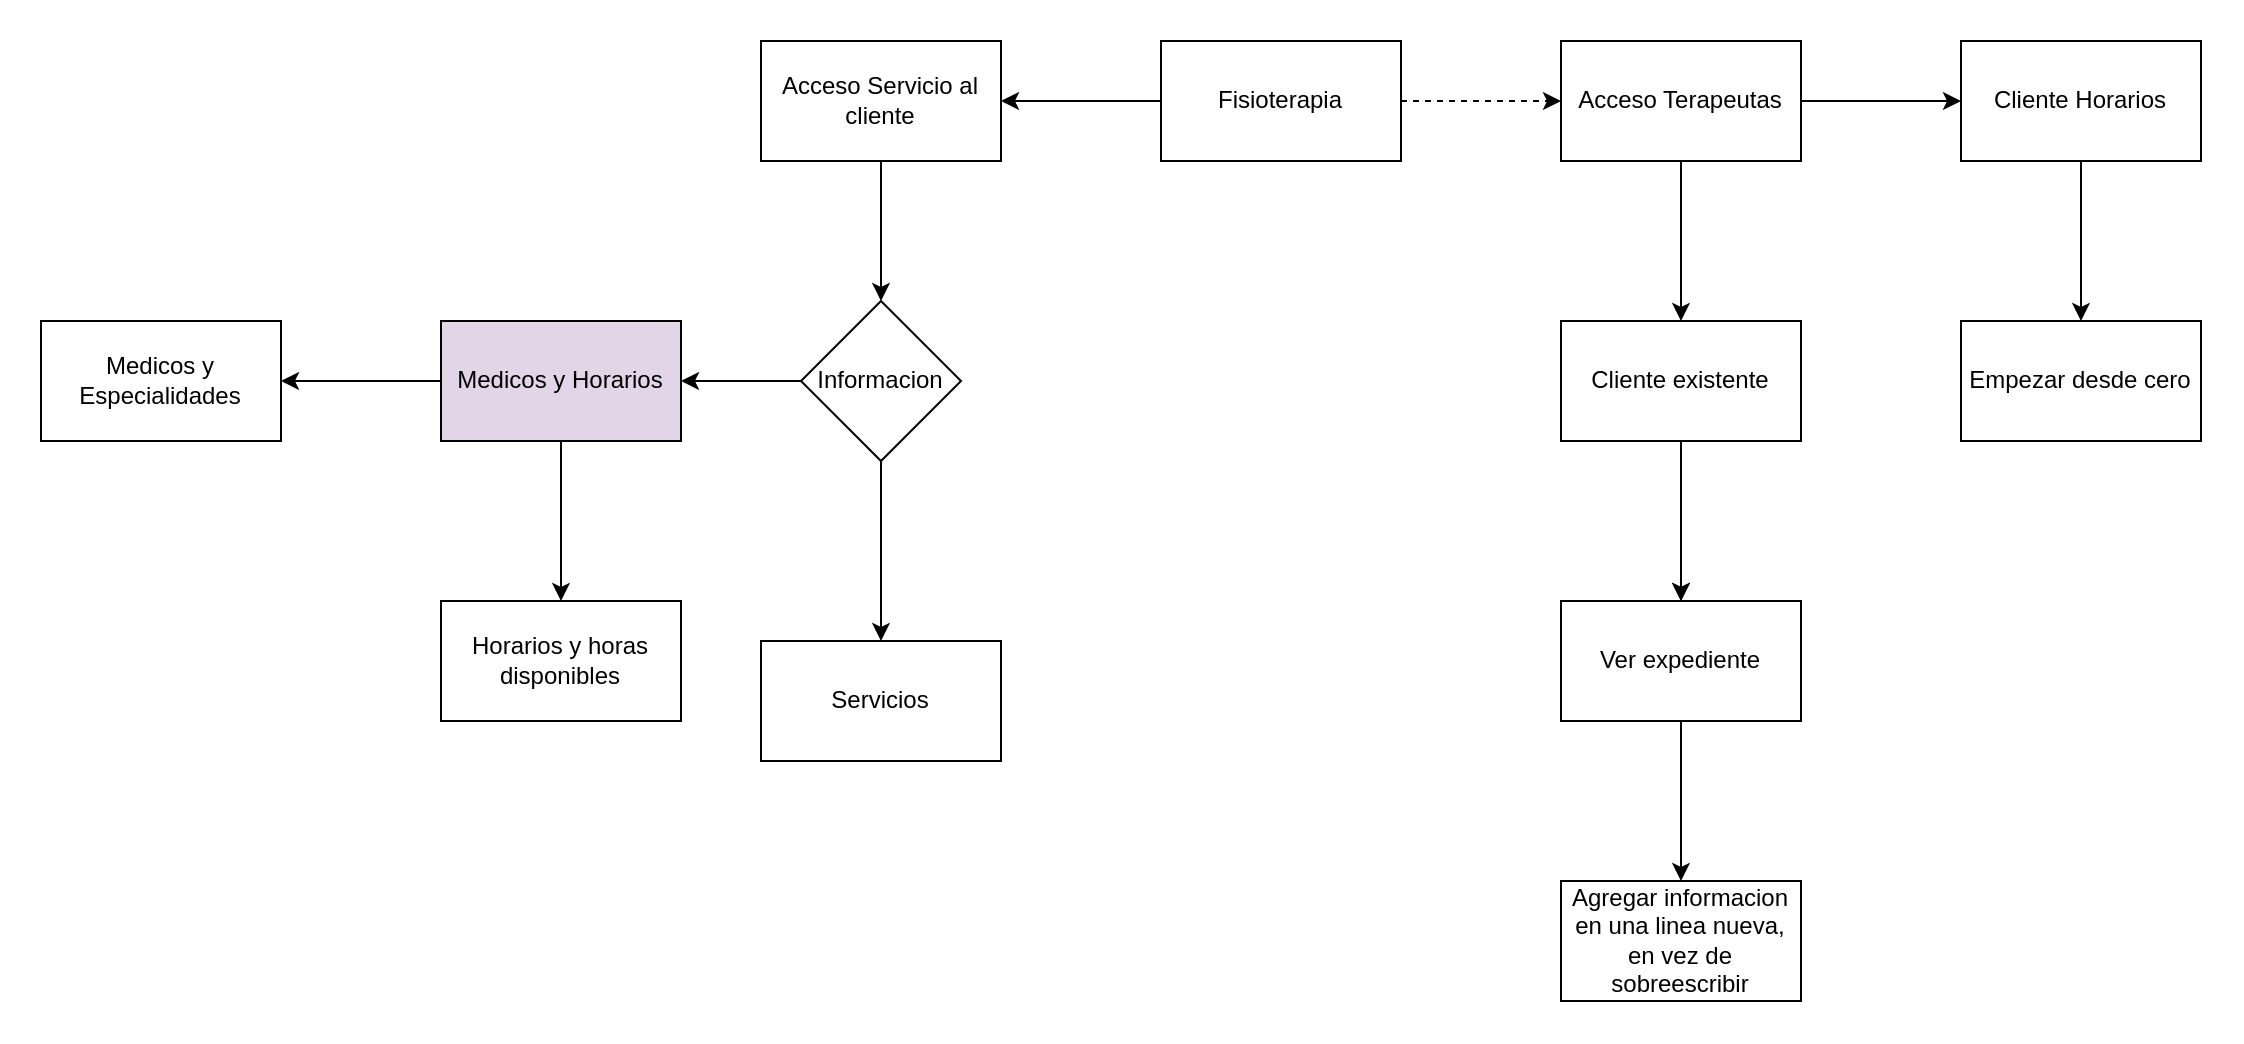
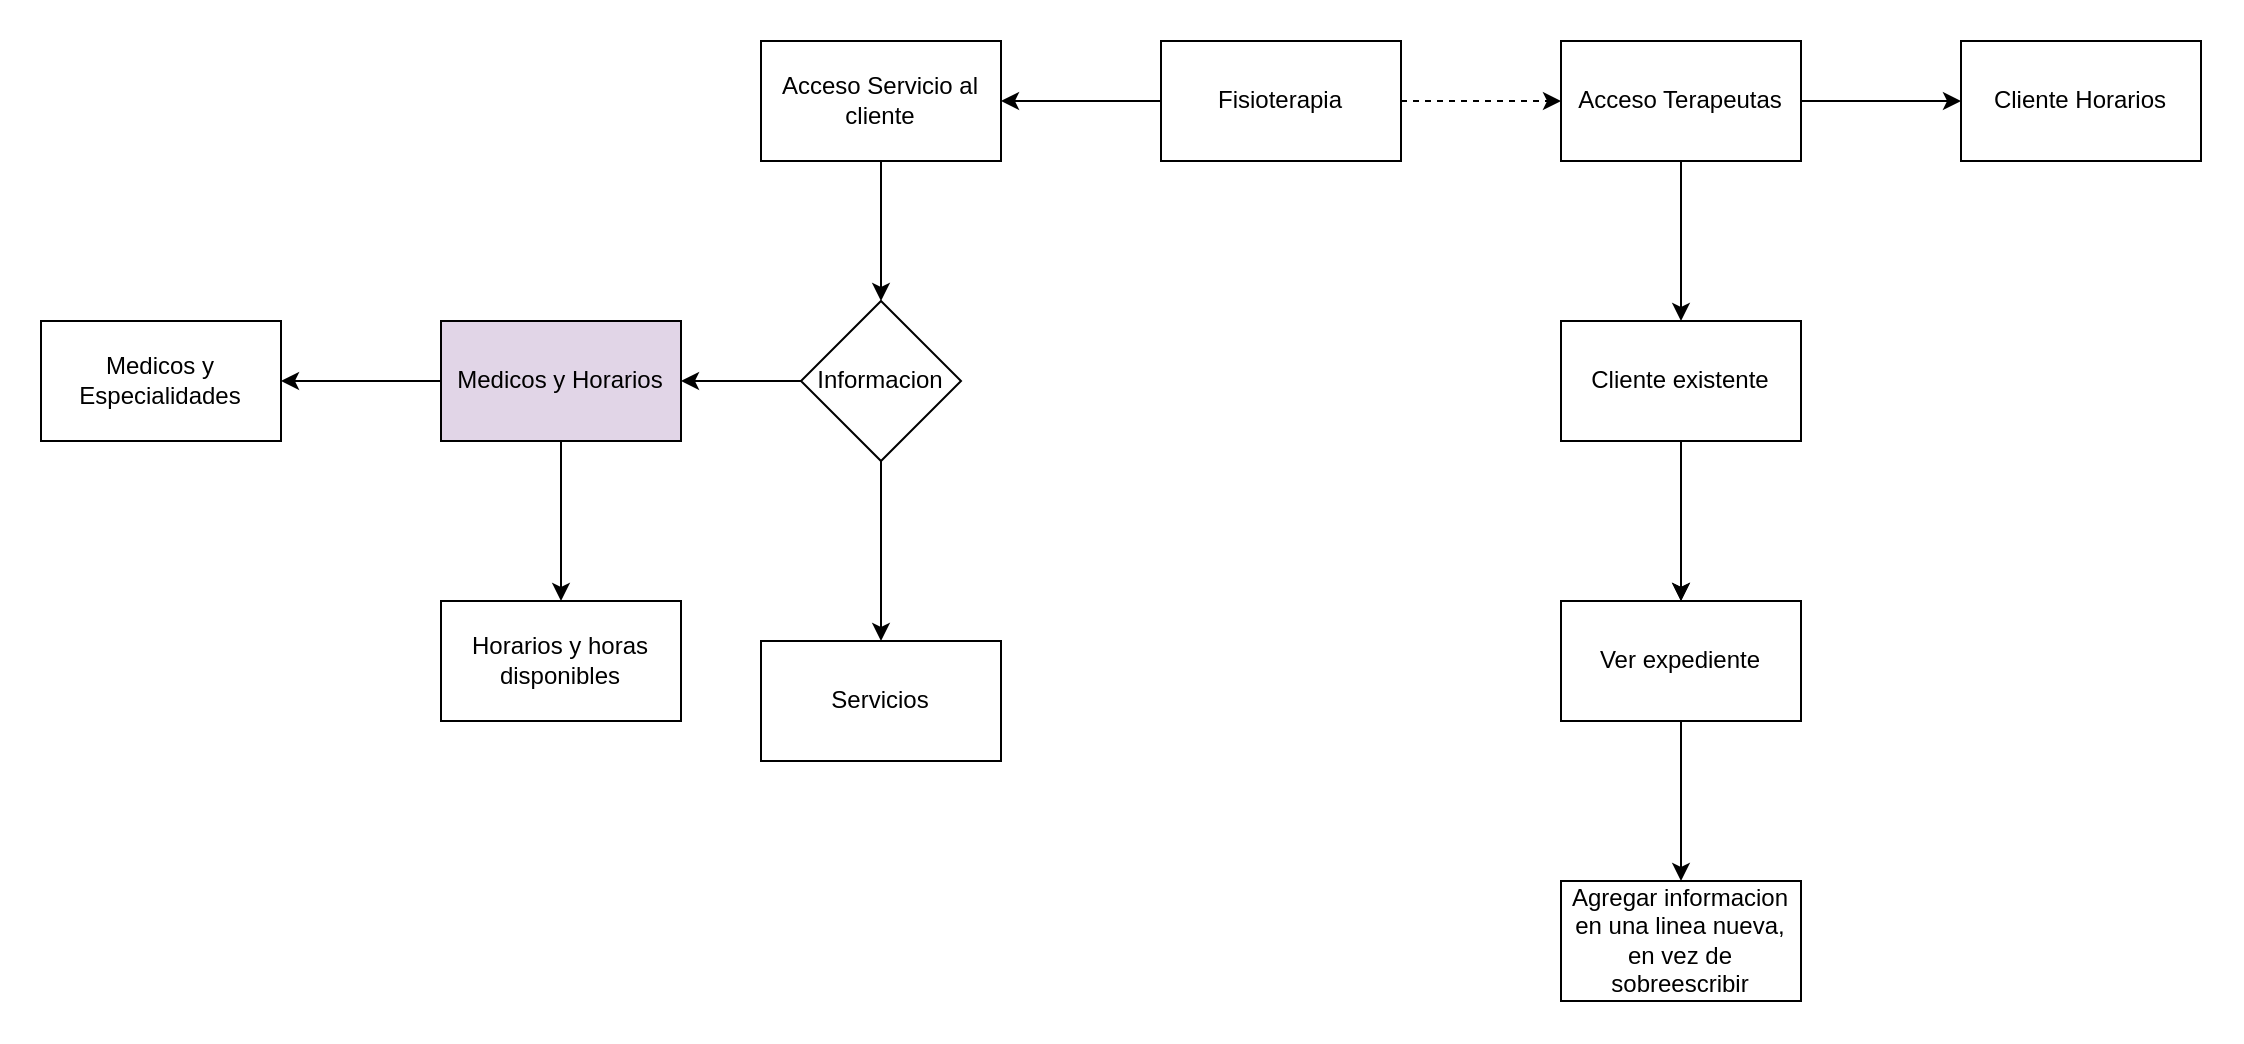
edge "Cliente Horarios" -> "Empezar desde cero": removed
node "Empezar desde cero": removed
